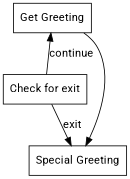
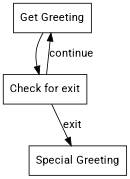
edge "Get Greeting" -> "Special Greeting": now "Get Greeting" -> "Check for exit"
